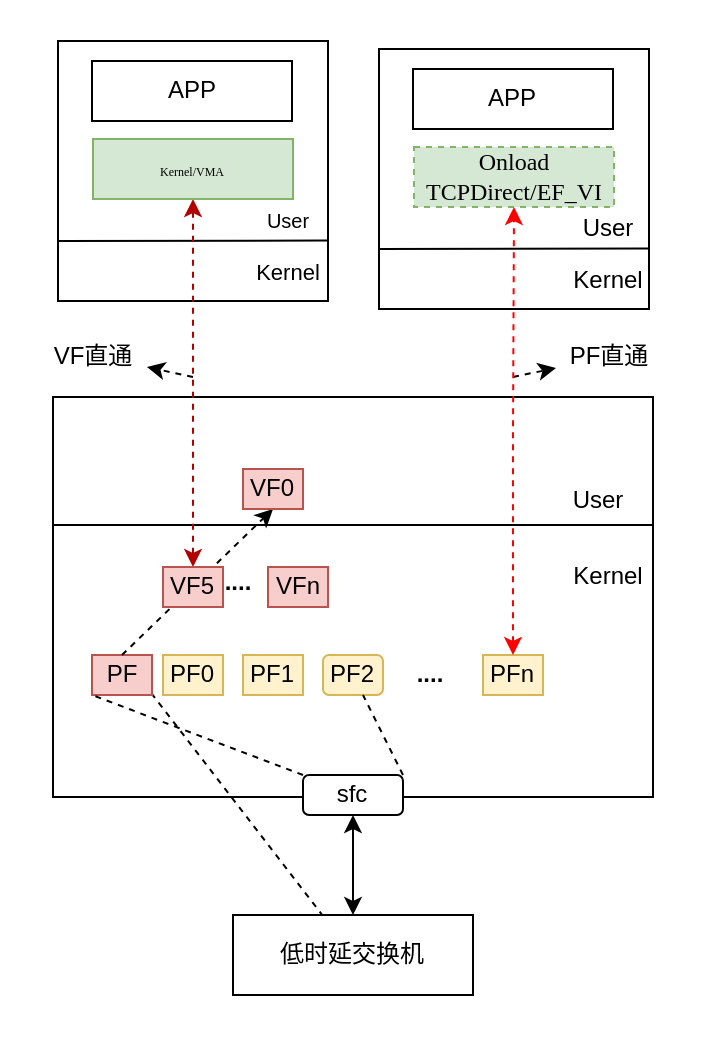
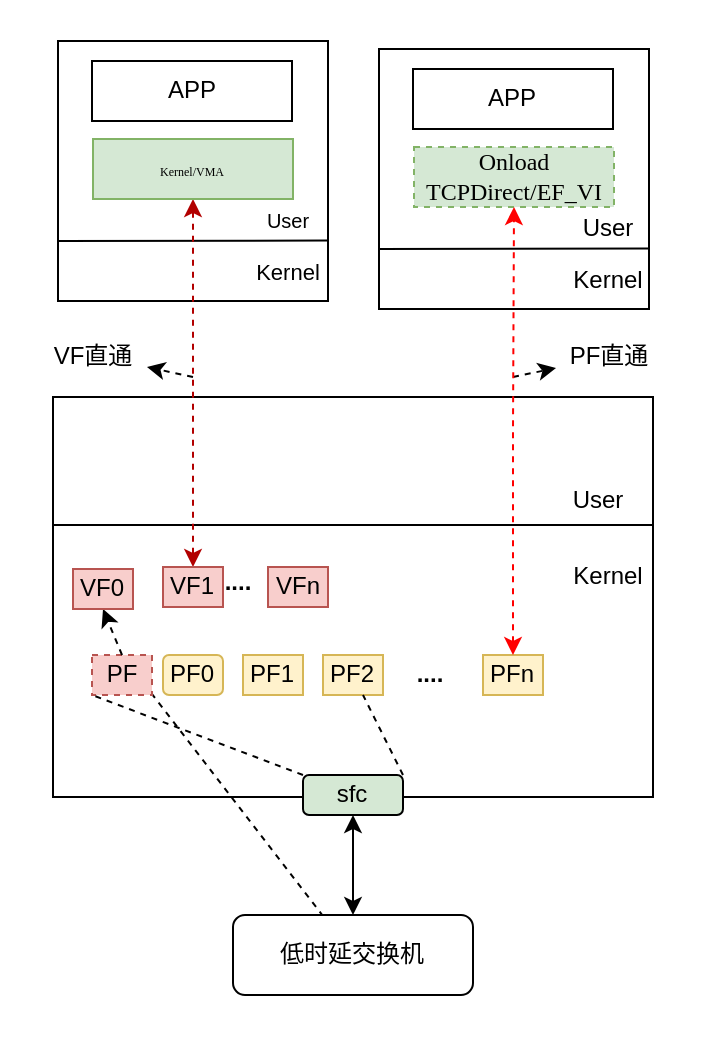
node "VF0": moved (273, 489) -> (103, 589)
node "VF5": label "VF5" -> "VF1"
node "PF": style solid -> dashed
node "PF0": shape rectangle -> rounded rectangle
node "PF2": shape rounded rectangle -> rectangle
node "sfc": fillcolor #ffffff -> #d5e8d4
node "低时延交换机": shape rectangle -> rounded rectangle
